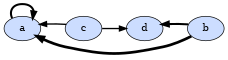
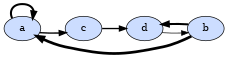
edge "c" -> "a": reversed
edge "d" -> "b": added
